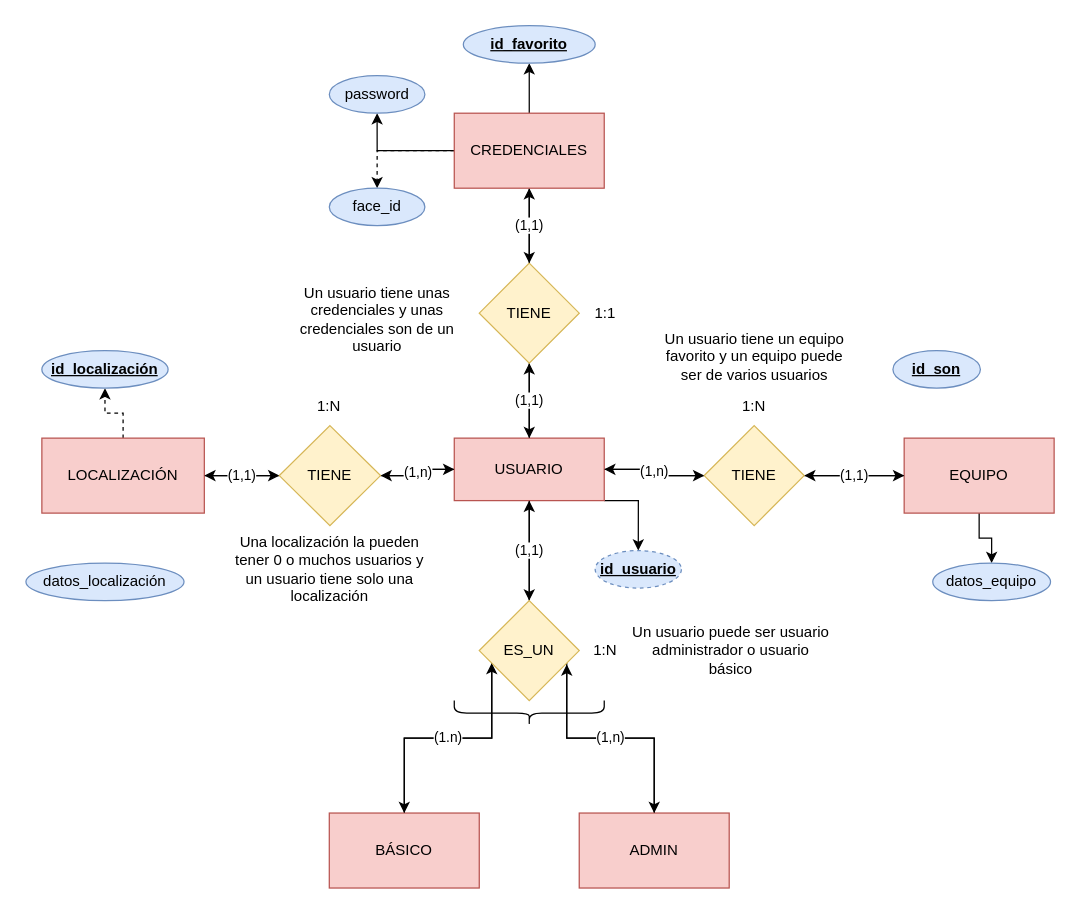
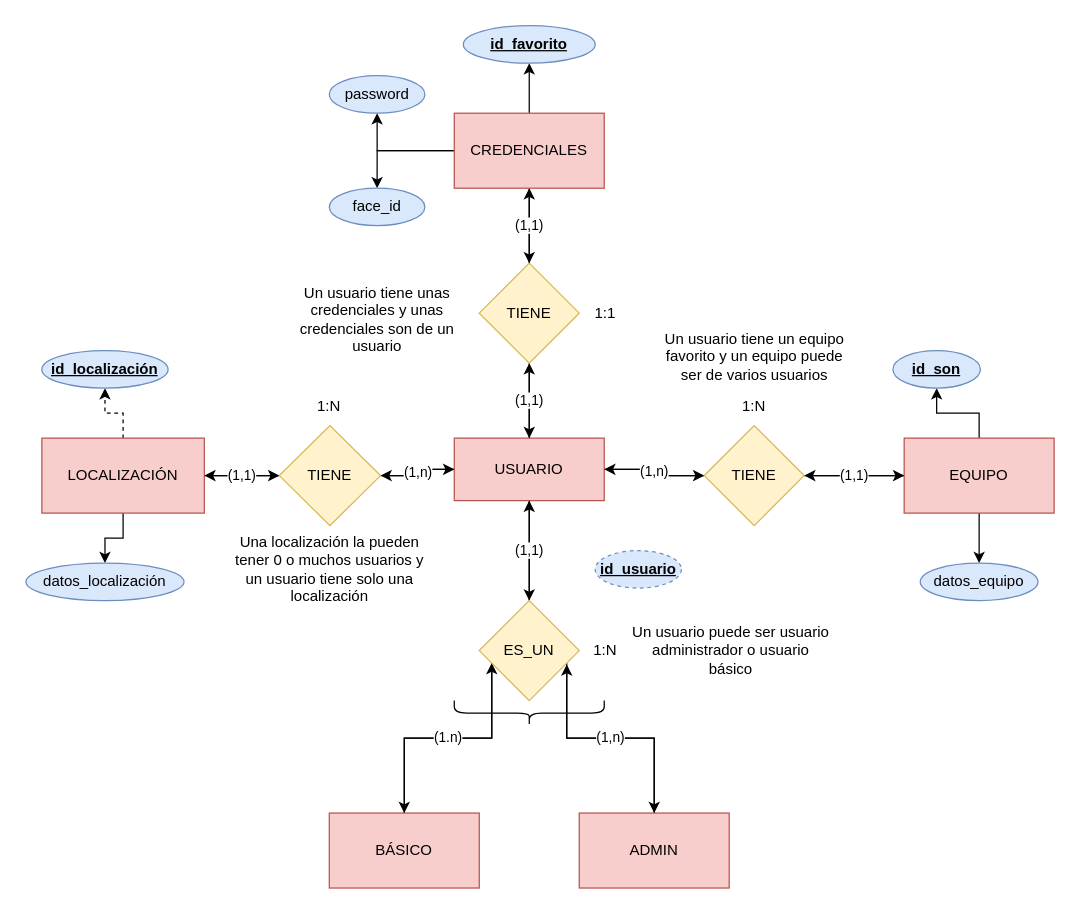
edge "CREDENCIALES" -> "face_id": style dashed -> solid
edge "EQUIPO" -> "id_son": added
edge "USUARIO" -> "id_usuario": removed
edge "LOCALIZACIÓN" -> "datos_localización": added
node "datos_equipo": moved (992, 582) -> (979, 582)
